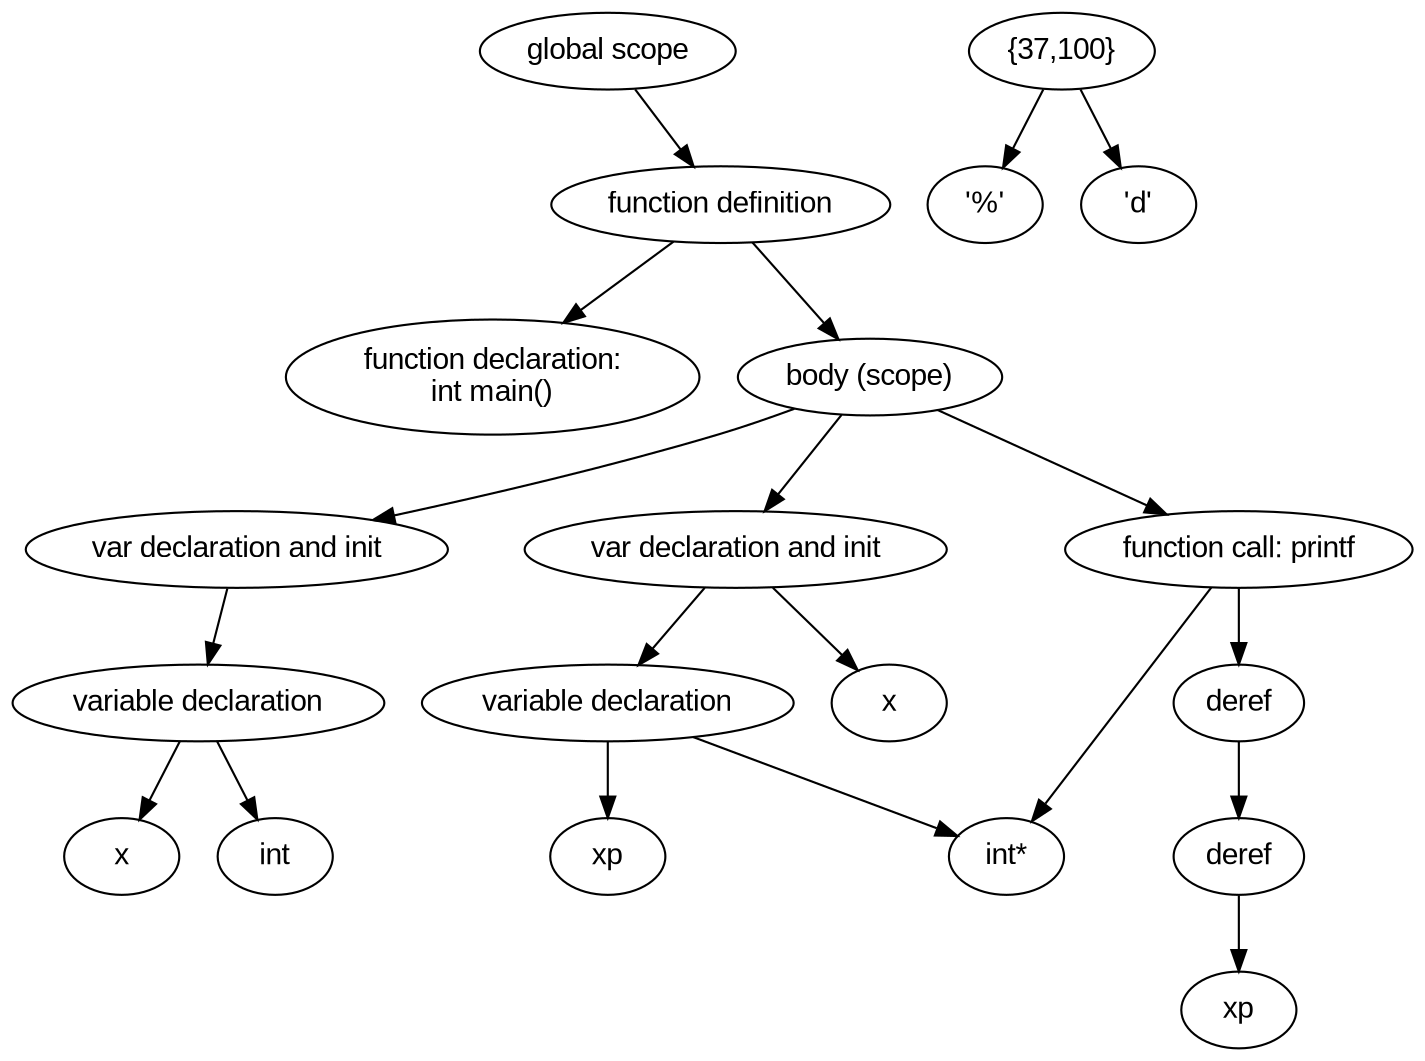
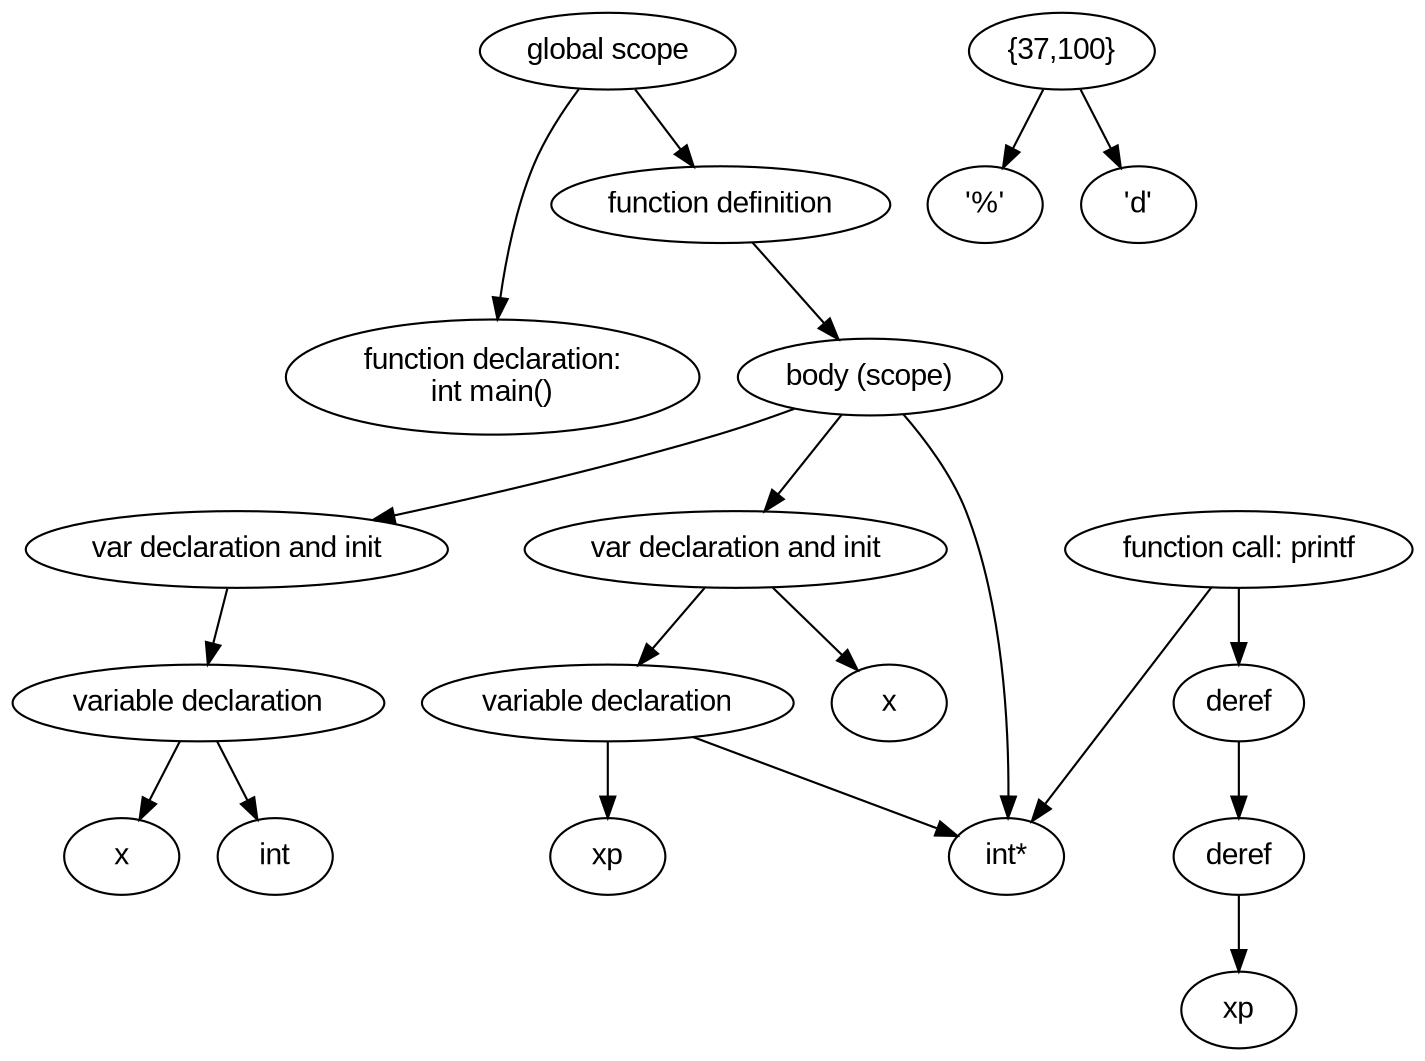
edge "function definition" -> "function declaration: int main()": now "global scope" -> "function declaration: int main()"
edge "body (scope)" -> "function call: printf": now "body (scope)" -> "int*"
